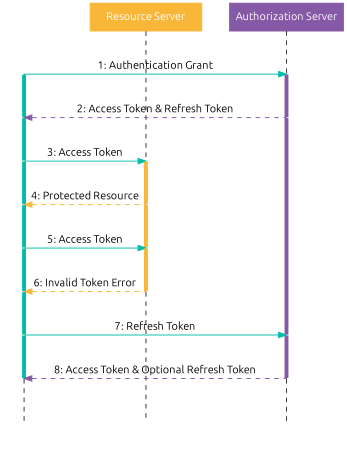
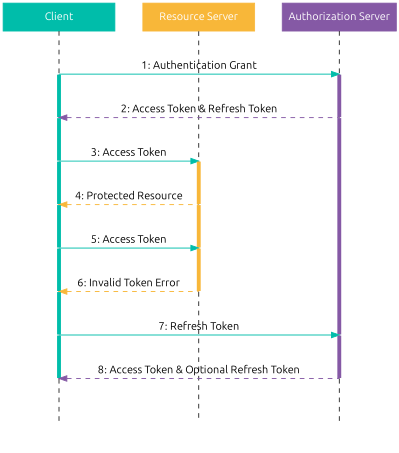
node "Client": added
